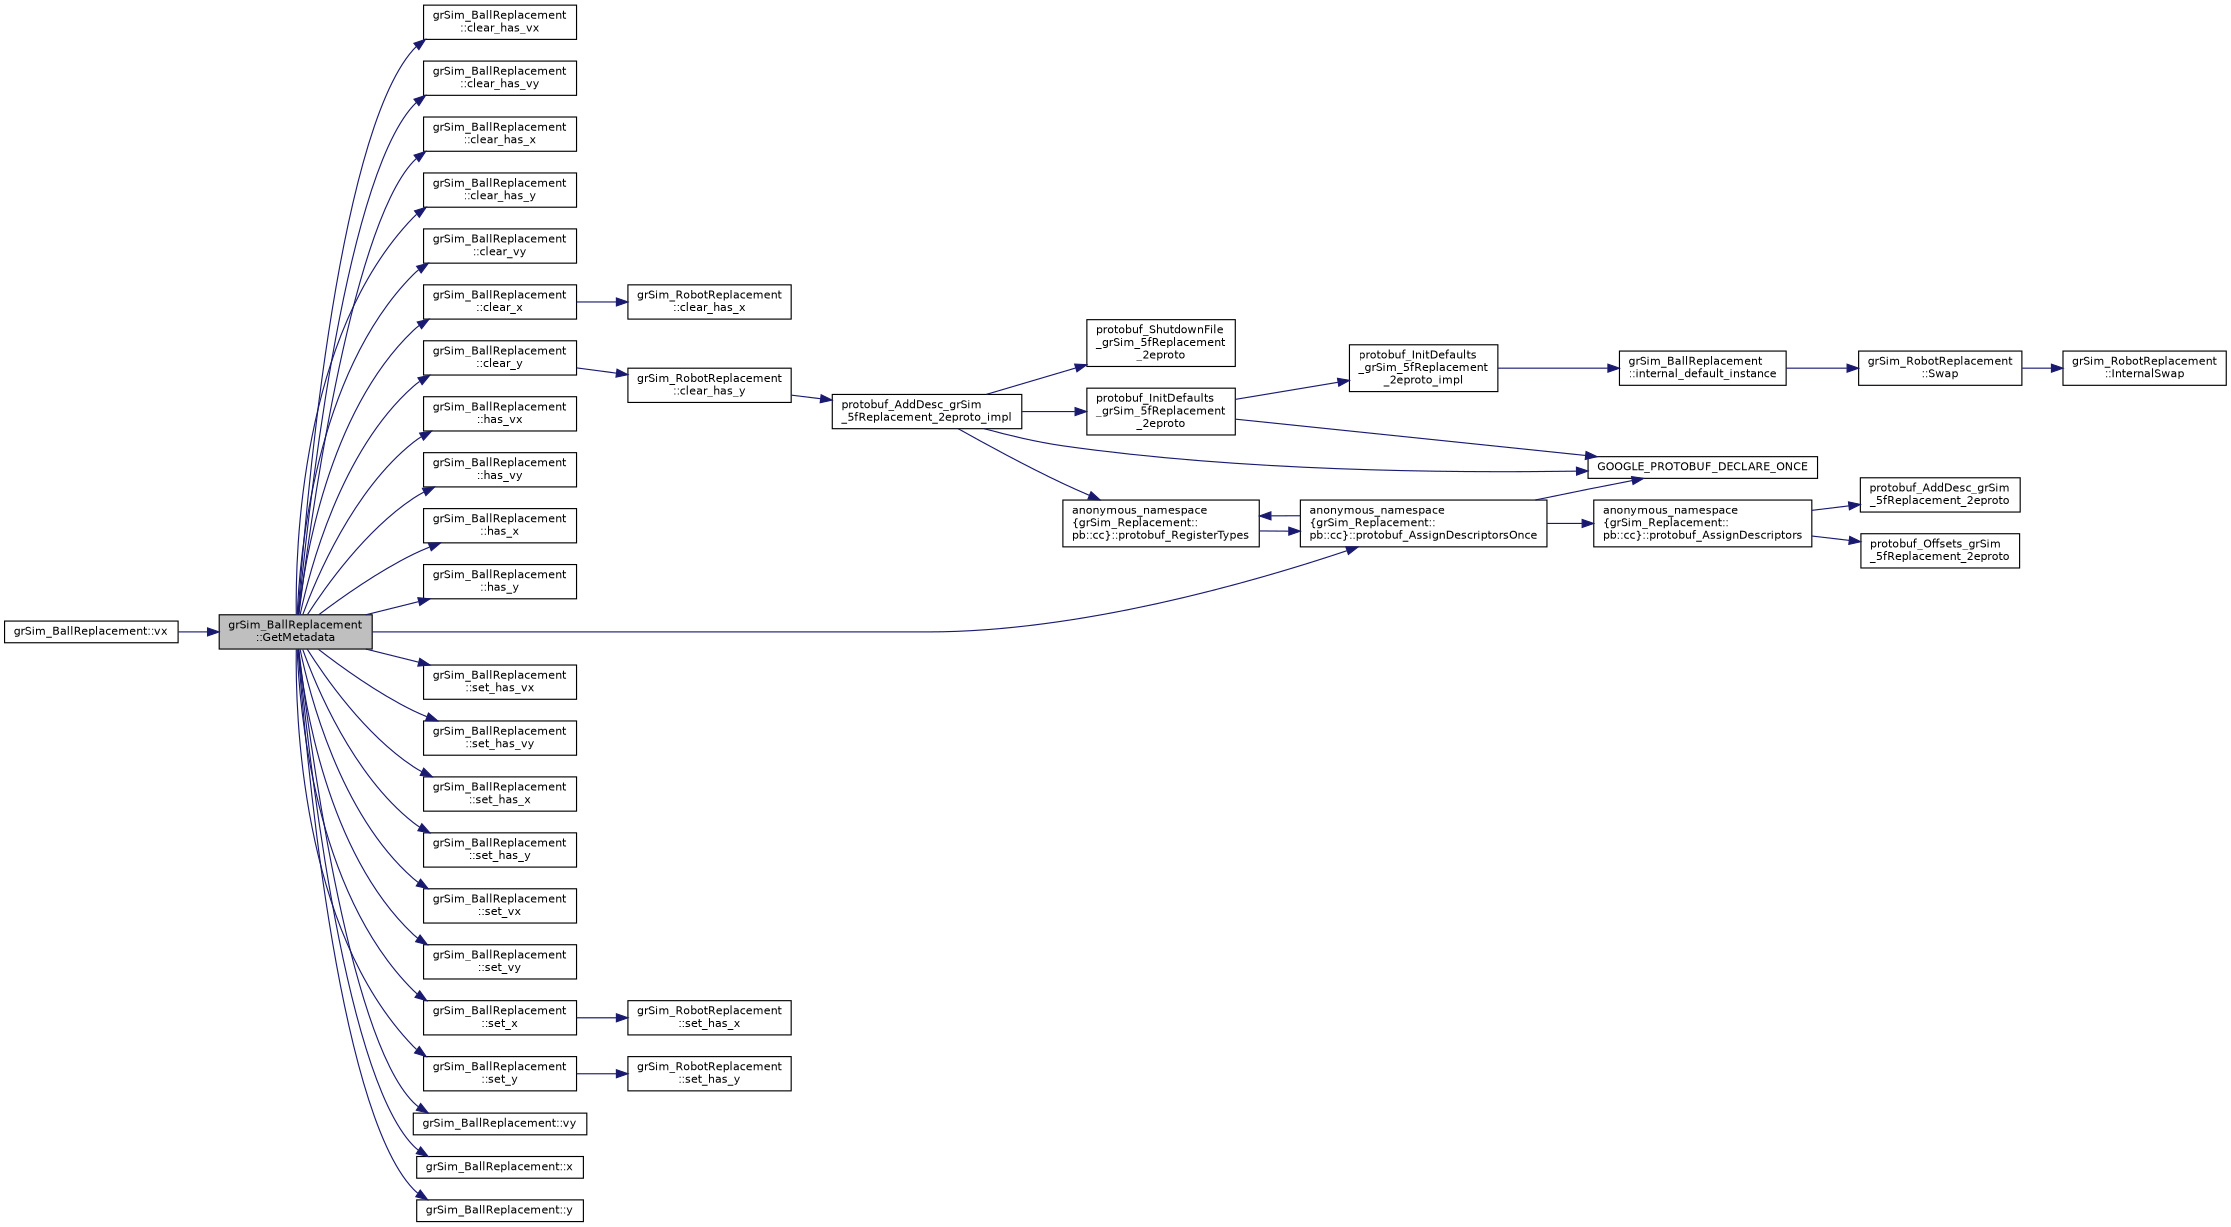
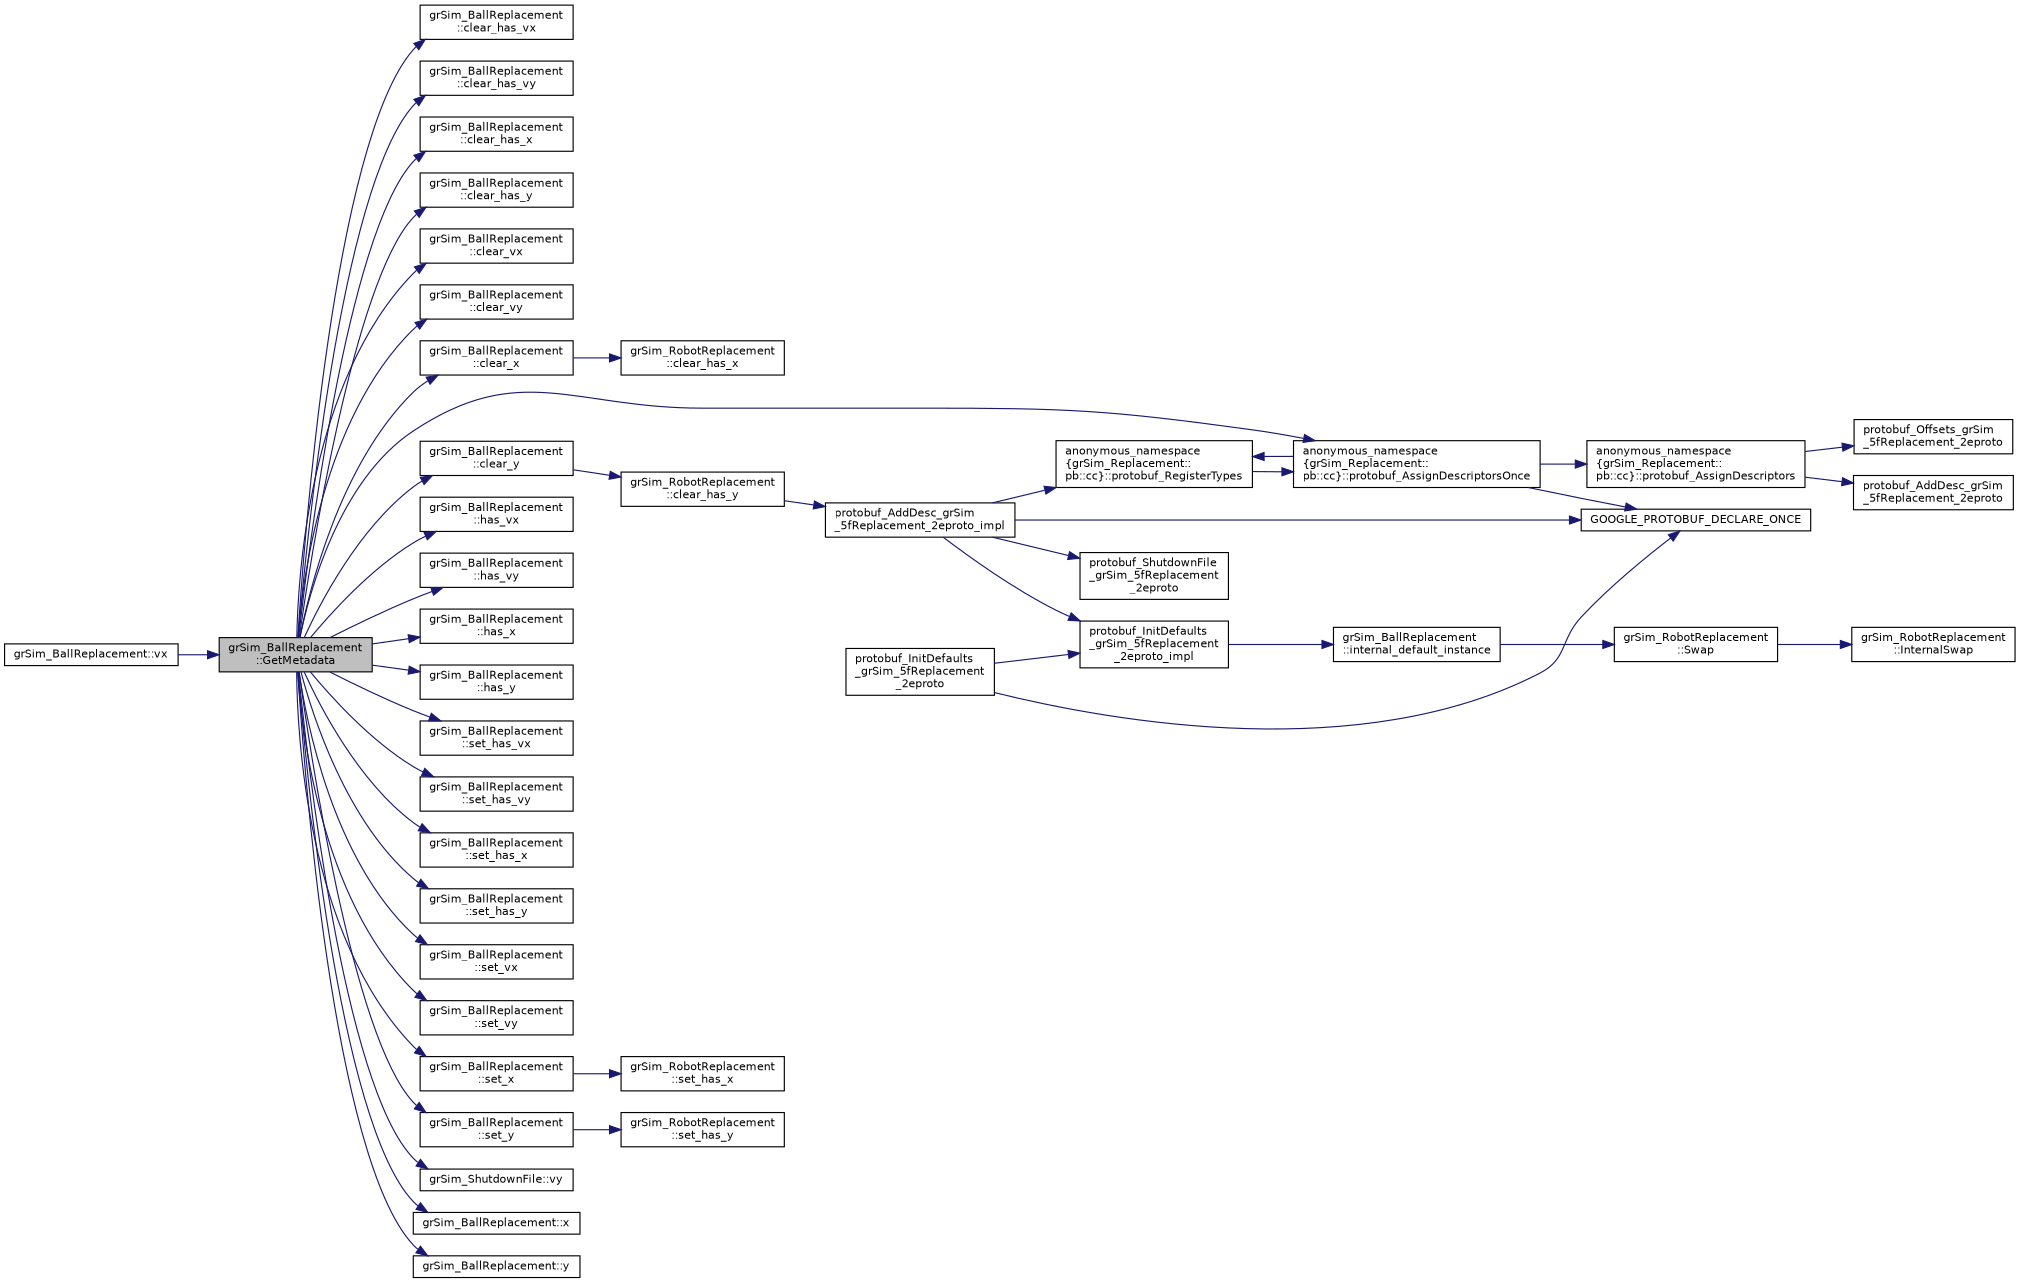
node "grSim_BallReplacement ::clear_vx": added
edge "protobuf_AddDesc_grSim _5fReplacement_2eproto_impl" -> "protobuf_InitDefaults _grSim_5fReplacement _2eproto": now "protobuf_AddDesc_grSim _5fReplacement_2eproto_impl" -> "protobuf_InitDefaults _grSim_5fReplacement _2eproto_impl"
node "grSim_BallReplacement::vy": label "grSim_BallReplacement::vy" -> "grSim_ShutdownFile::vy"
